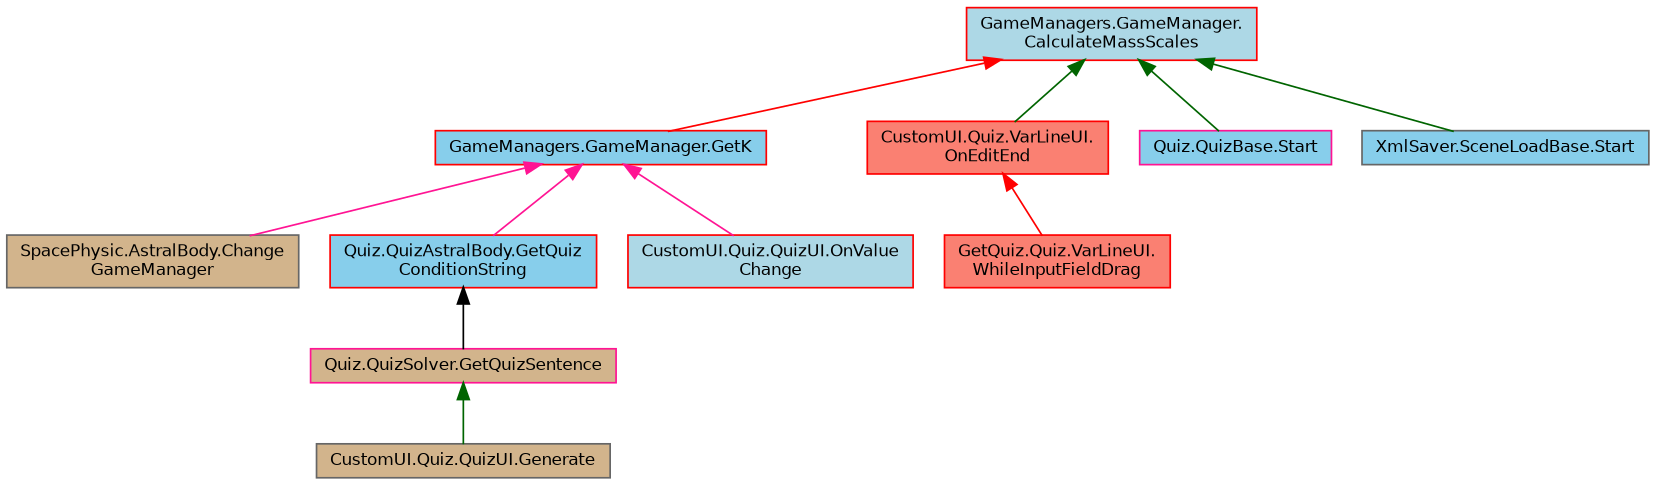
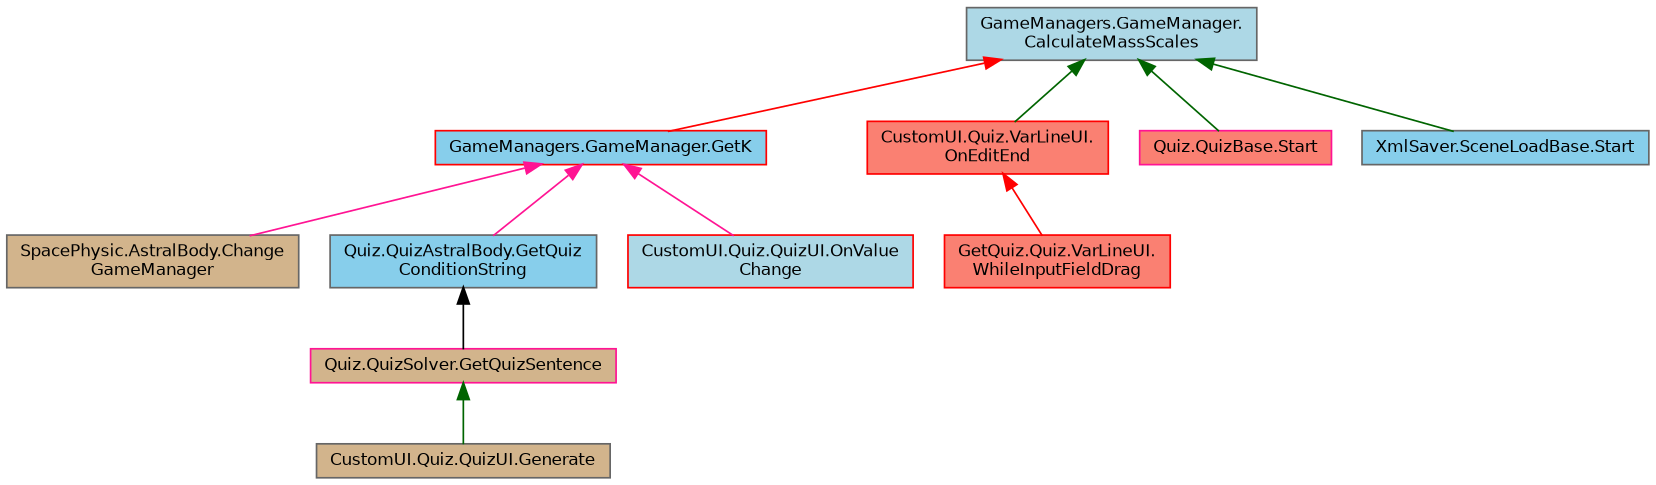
node "GameManagers.GameManager. CalculateMassScales": color red -> gray40
node "Quiz.QuizBase.Start": fillcolor skyblue -> salmon
node "Quiz.QuizAstralBody.GetQuiz ConditionString": color red -> gray40
